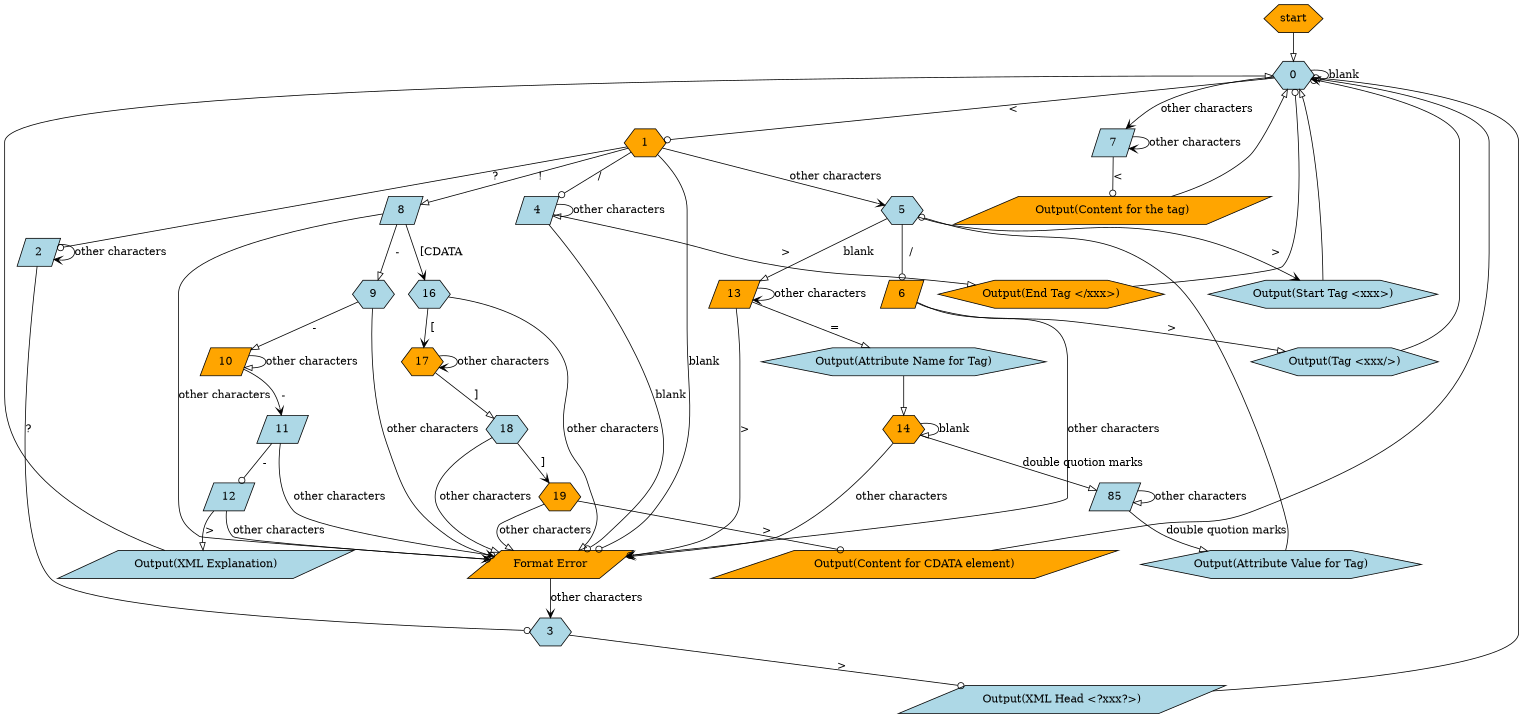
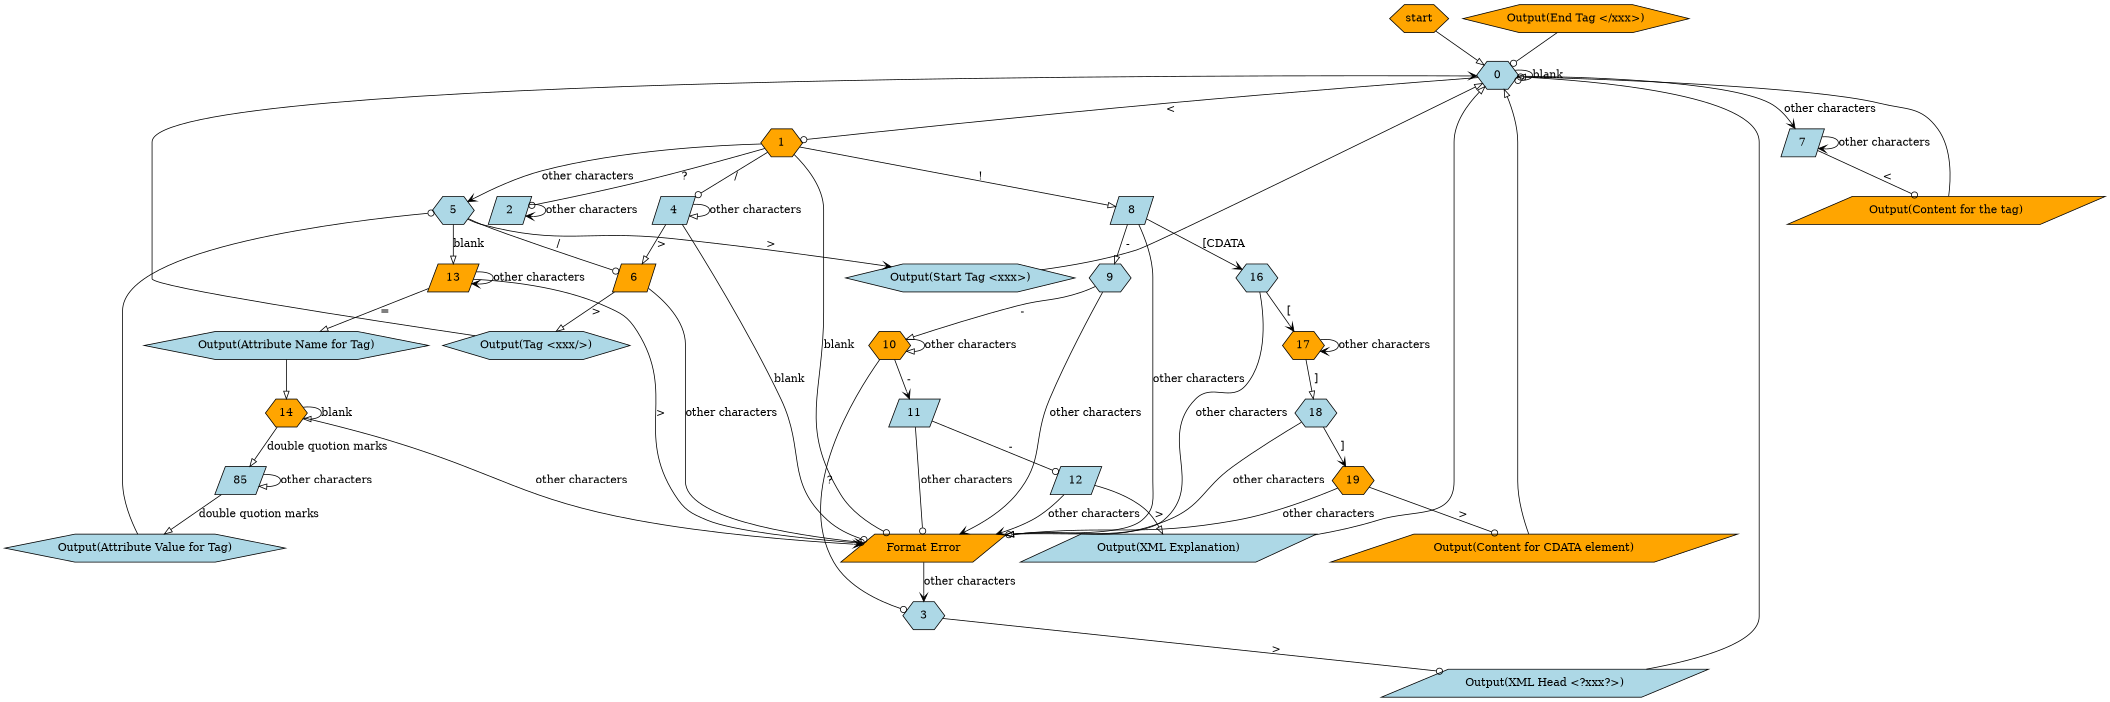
edge "4" -> "Output(End Tag </xxx>)": now "4" -> "6"
node "10": shape parallelogram -> hexagon
edge "2" -> "3": now "10" -> "3"
